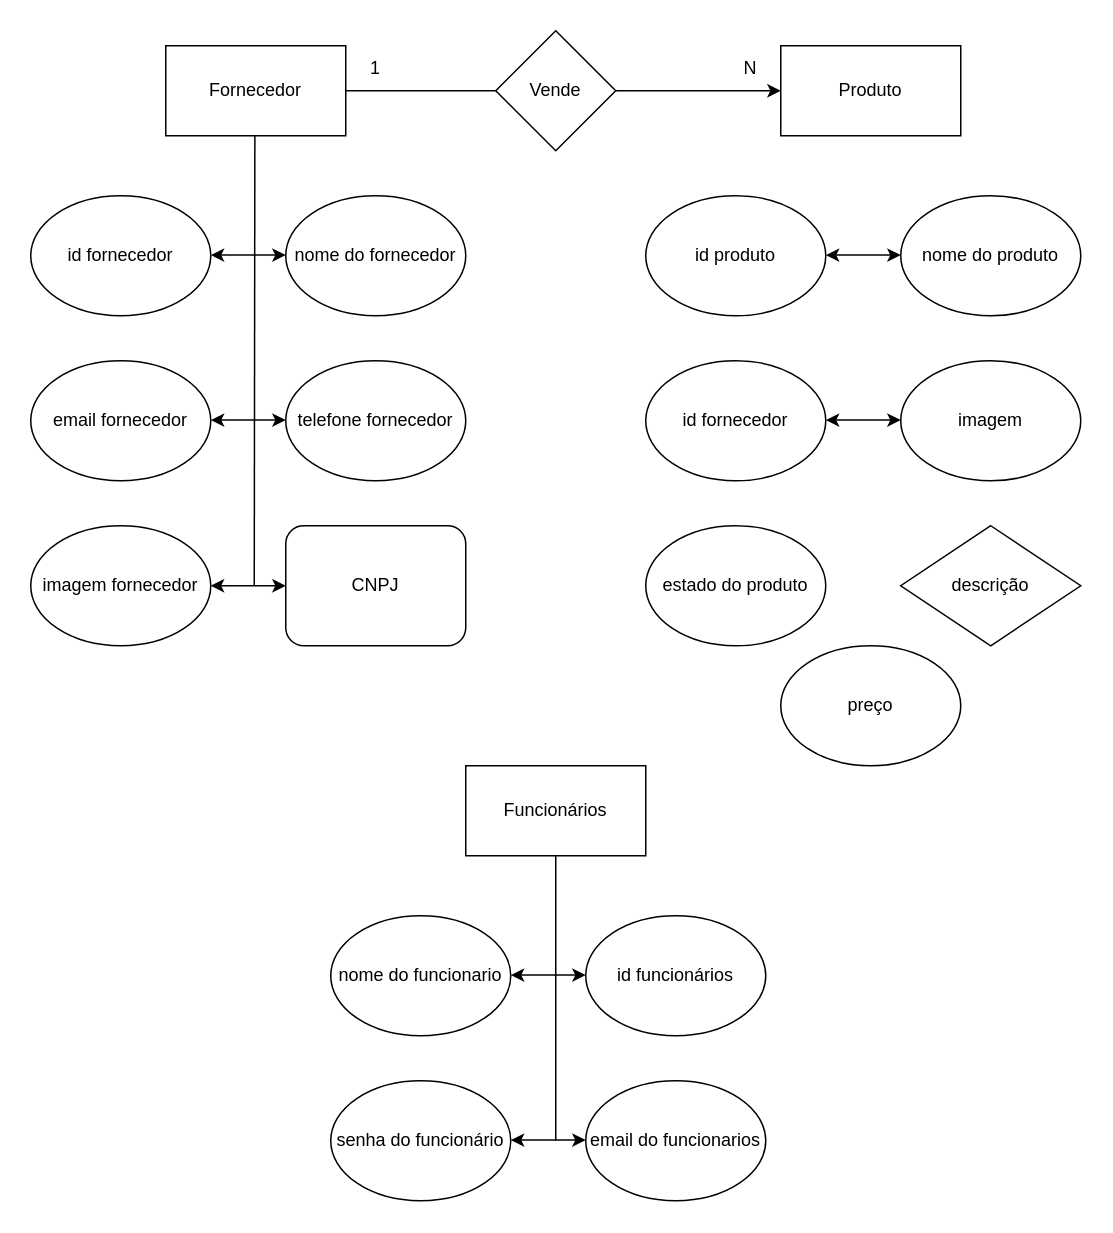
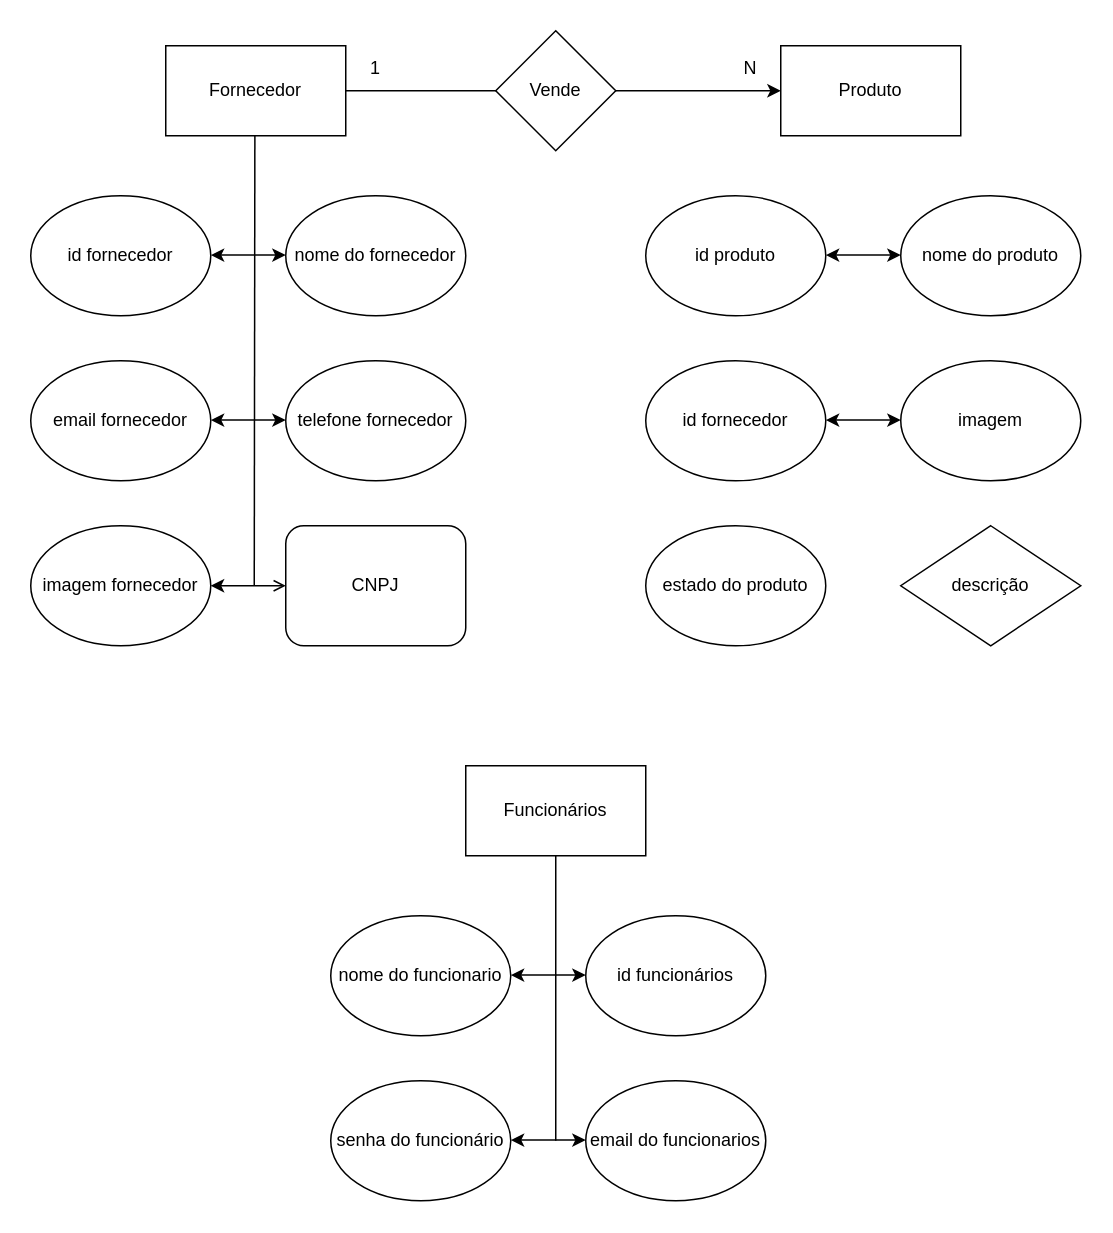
edge "imagem fornecedor" -- "CNPJ": arrowhead classic -> open
node "preço": removed
